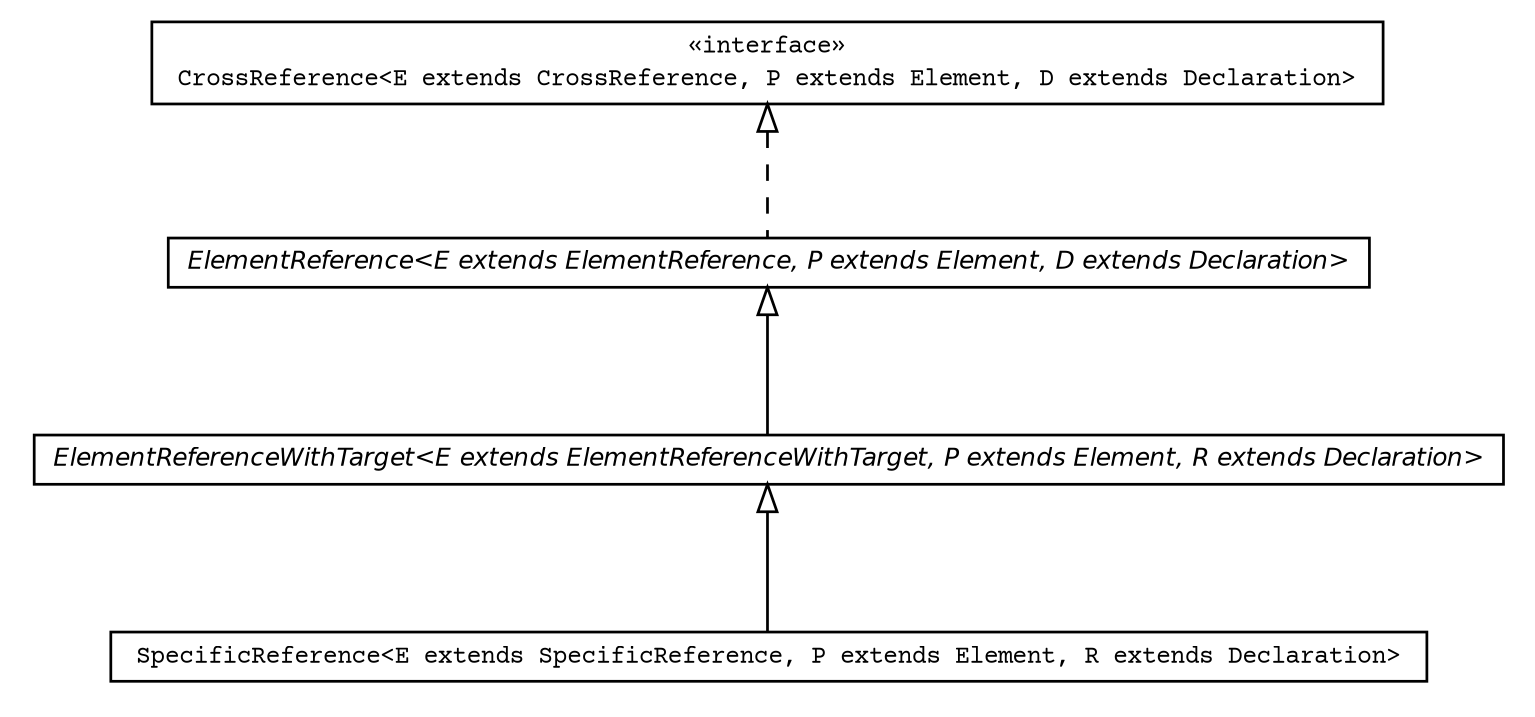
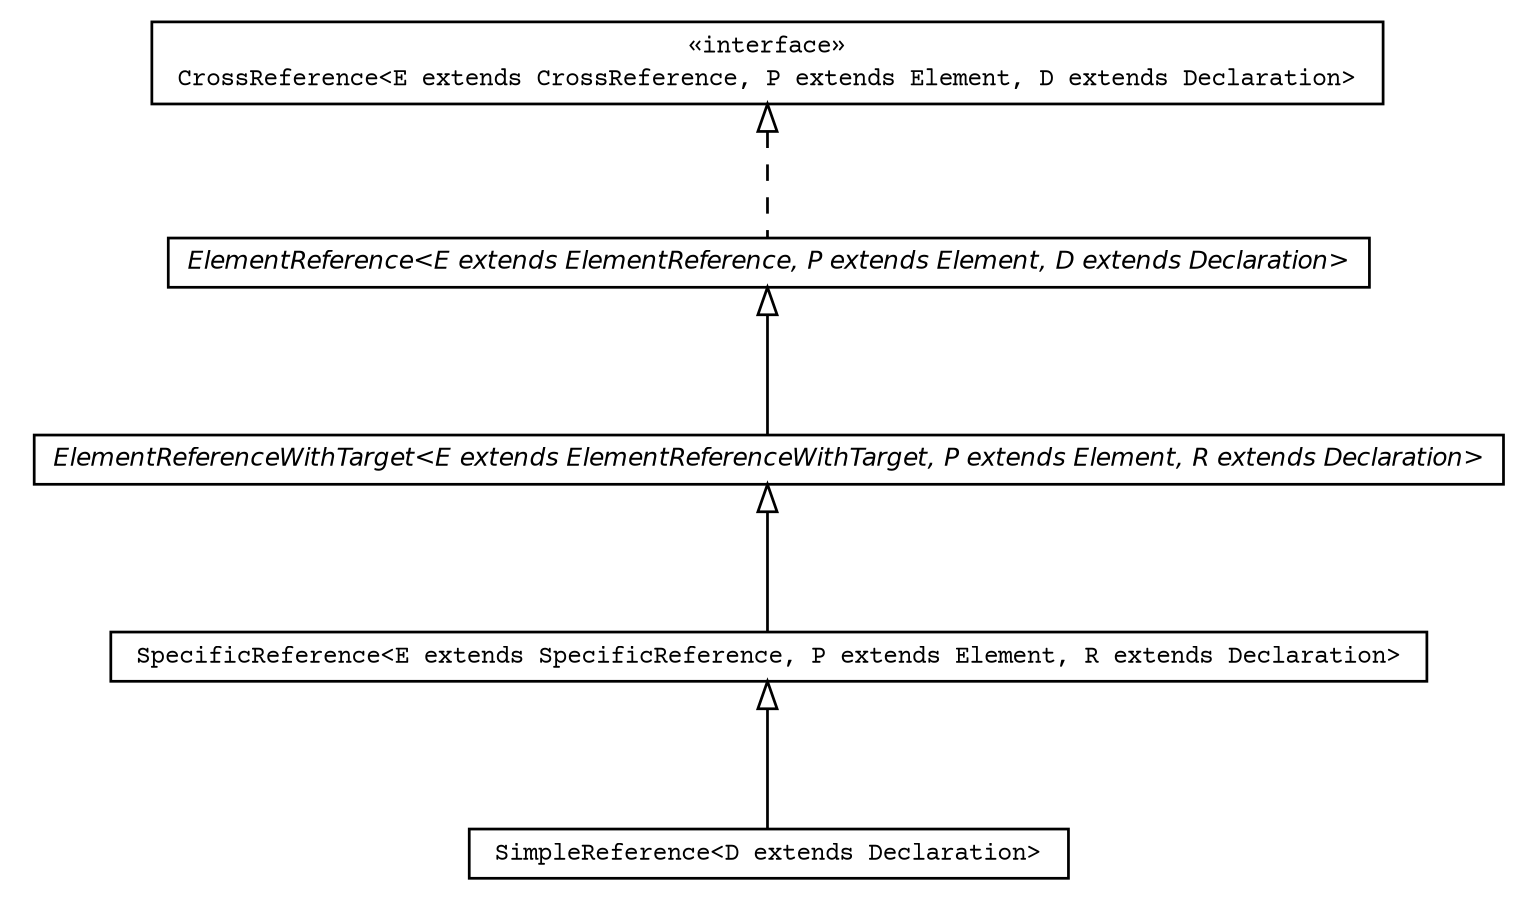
node "SimpleReference<D extends Declaration>": added
